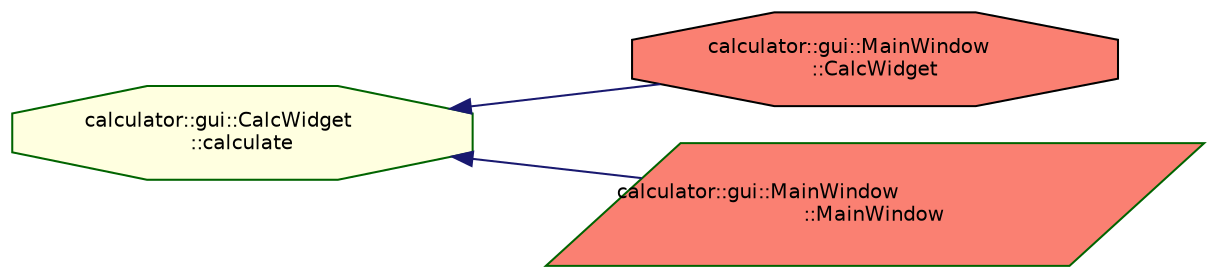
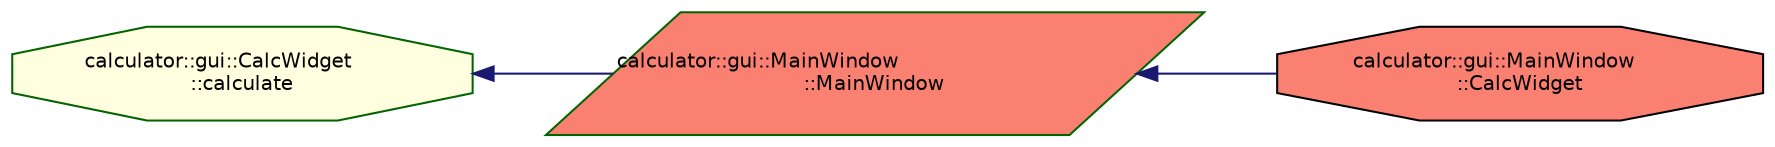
edge "calculator::gui::MainWindow ::CalcWidget" -> "calculator::gui::CalcWidget ::calculate": now "calculator::gui::MainWindow ::CalcWidget" -> "calculator::gui::MainWindow ::MainWindow"
